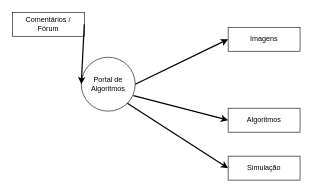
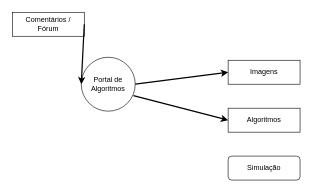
node "Imagens": moved (264, 39) -> (264, 72)
edge "Portal de Algoritmos" -> "Simulação": removed
node "Simulação": shape rectangle -> rounded rectangle
